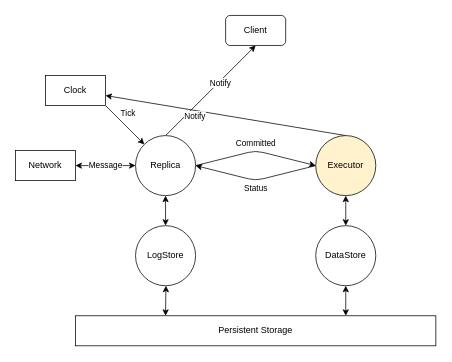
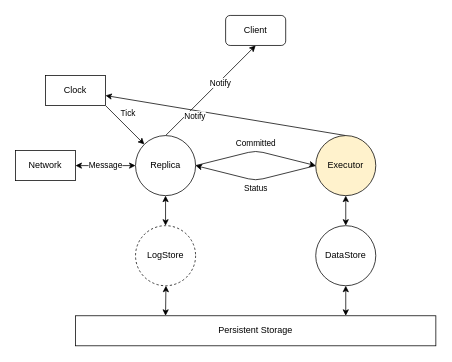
node "LogStore": style solid -> dashed
